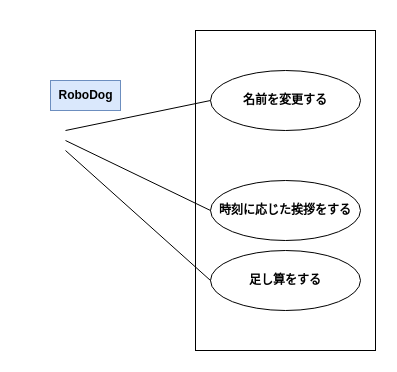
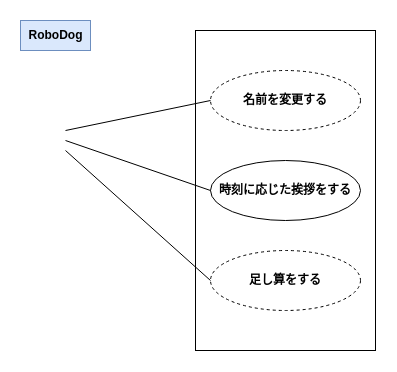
node "RoboDog": moved (86, 96) -> (56, 36)
node "名前を変更する": style solid -> dashed
node "時刻に応じた挨拶をする": moved (286, 211) -> (286, 191)
node "足し算をする": style solid -> dashed
